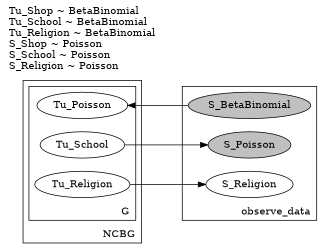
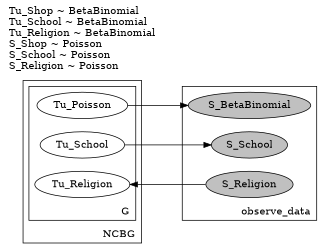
edge "S_BetaBinomial" -> "Tu_Poisson": reversed
node "S_Poisson": label "S_Poisson" -> "S_School"
edge "Tu_Religion" -> "S_Religion": reversed
node "S_Religion": fillcolor white -> gray
